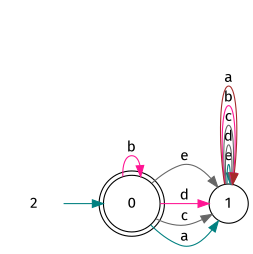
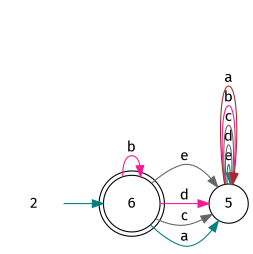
node "0": label "0" -> "6"
node "1": label "1" -> "5"
